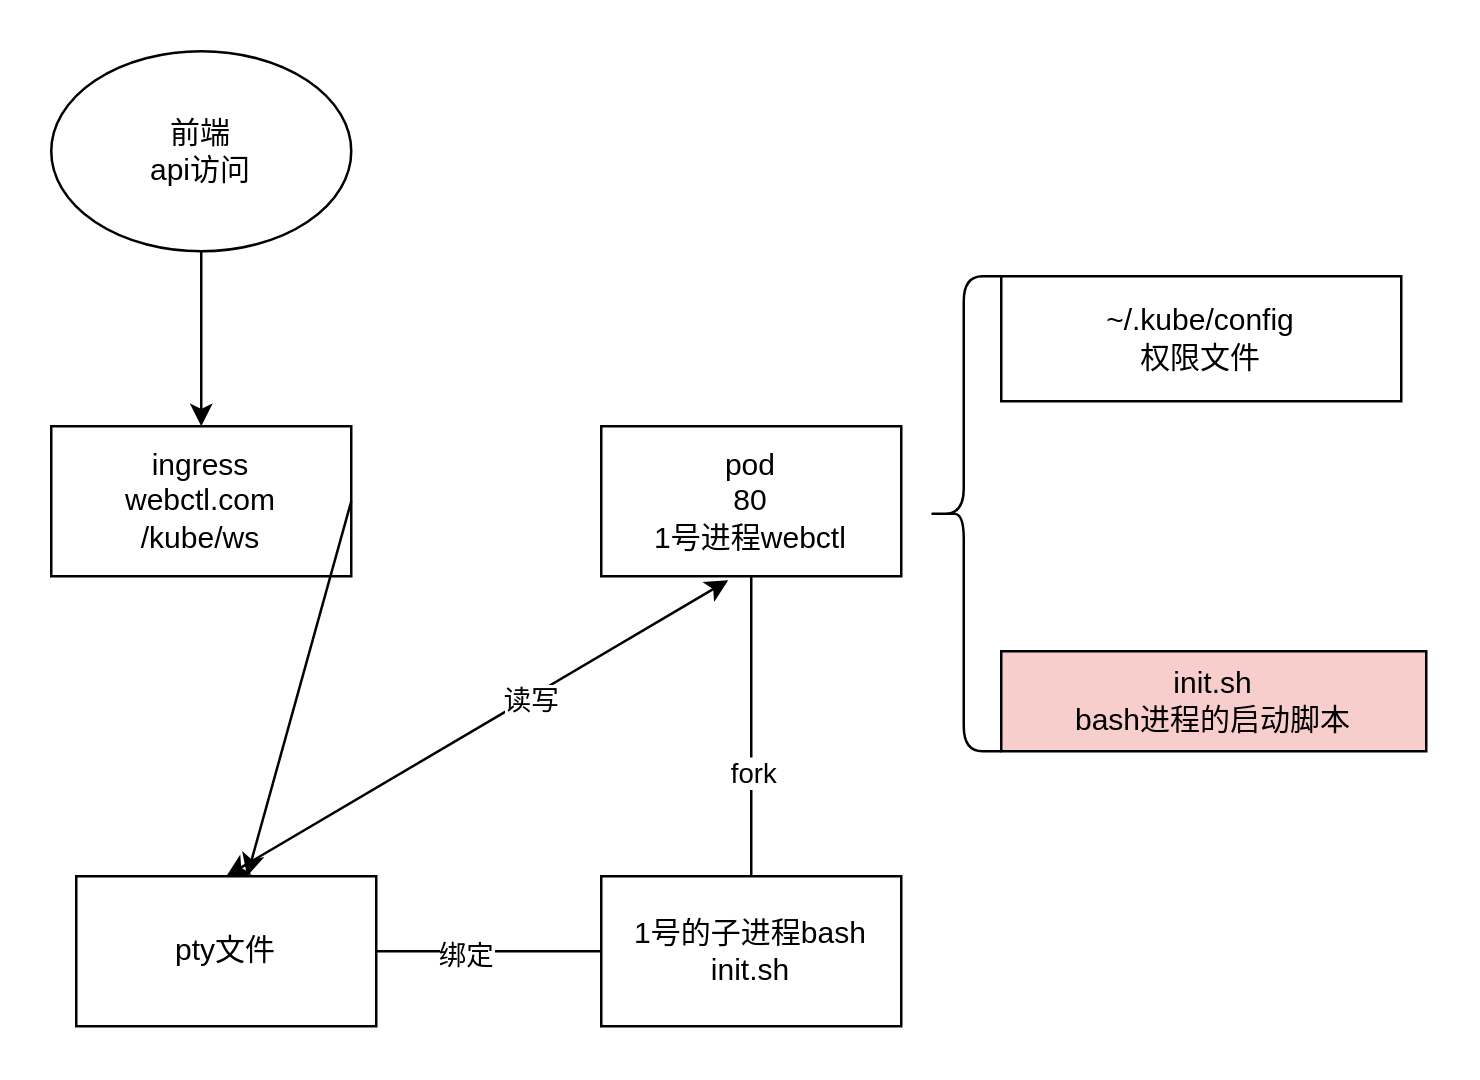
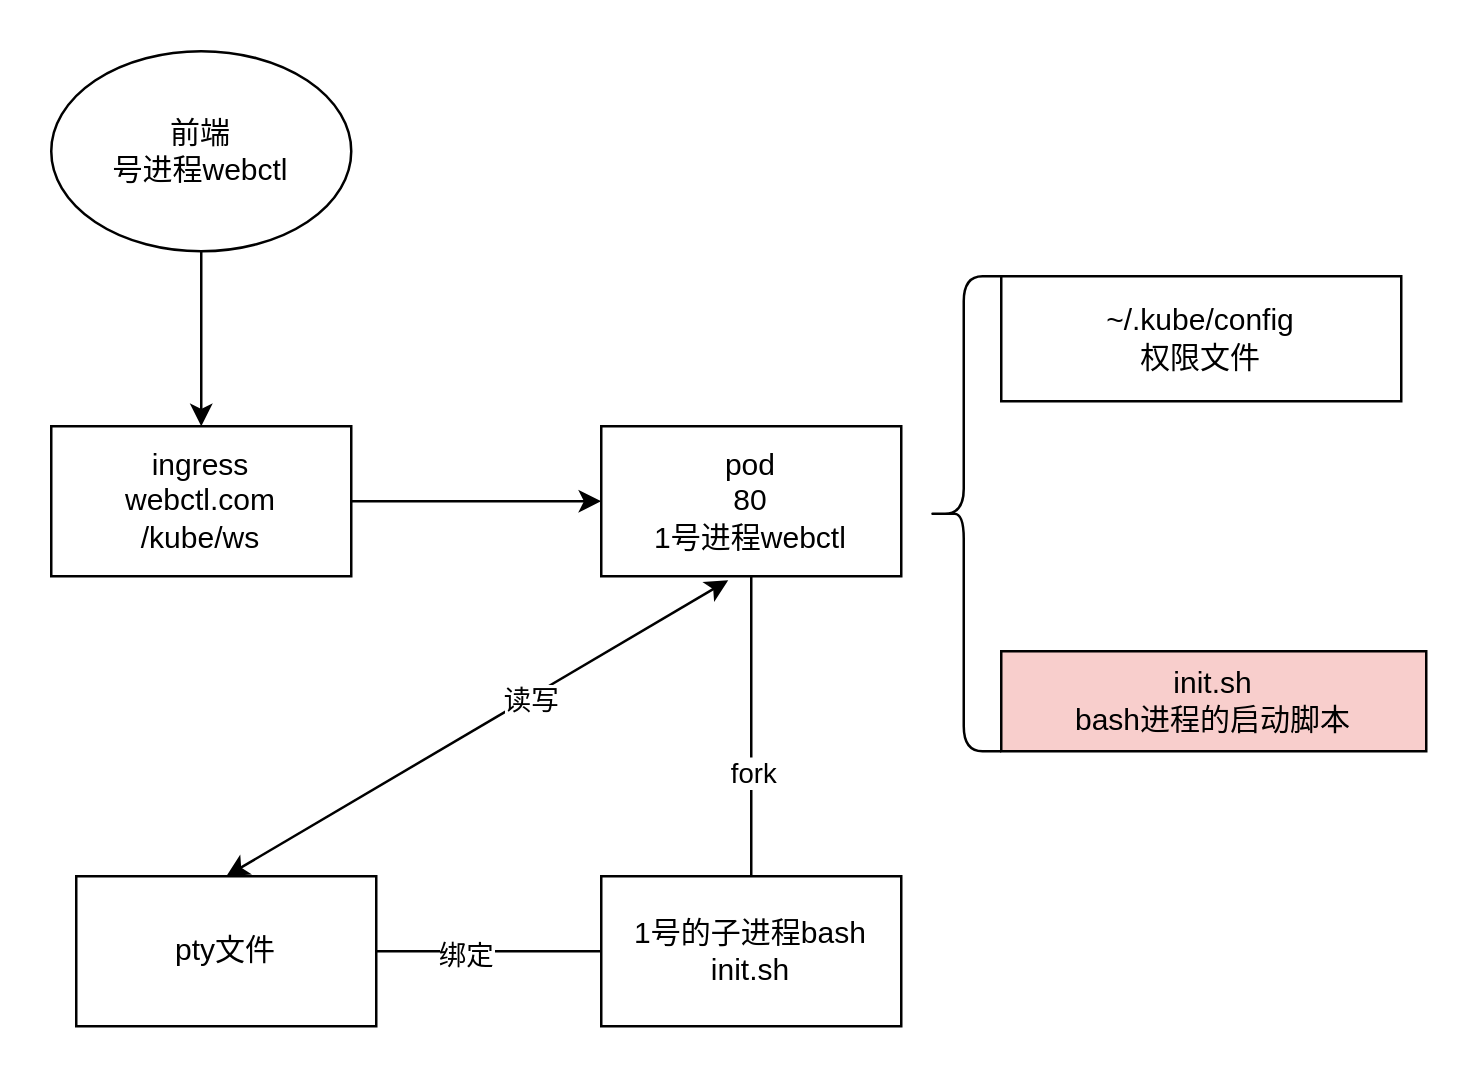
node "前端 api访问": label "前端 api访问" -> "前端 号进程webctl"
edge "ingress webctl.com /kube/ws" -> "pty文件": now "ingress webctl.com /kube/ws" -> "pod 80 1号进程webctl"
